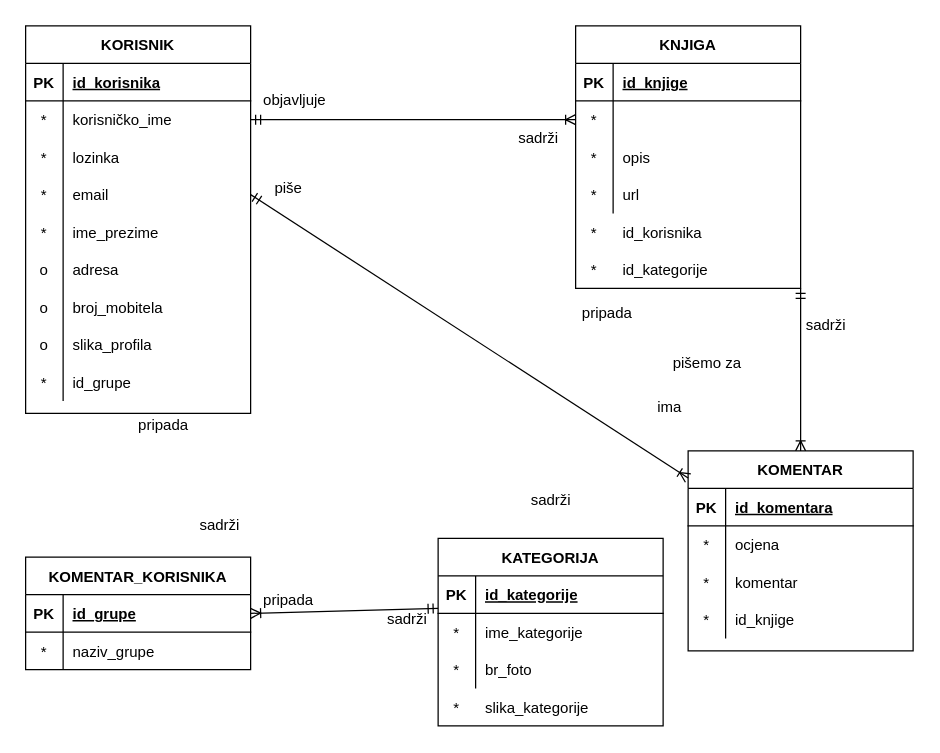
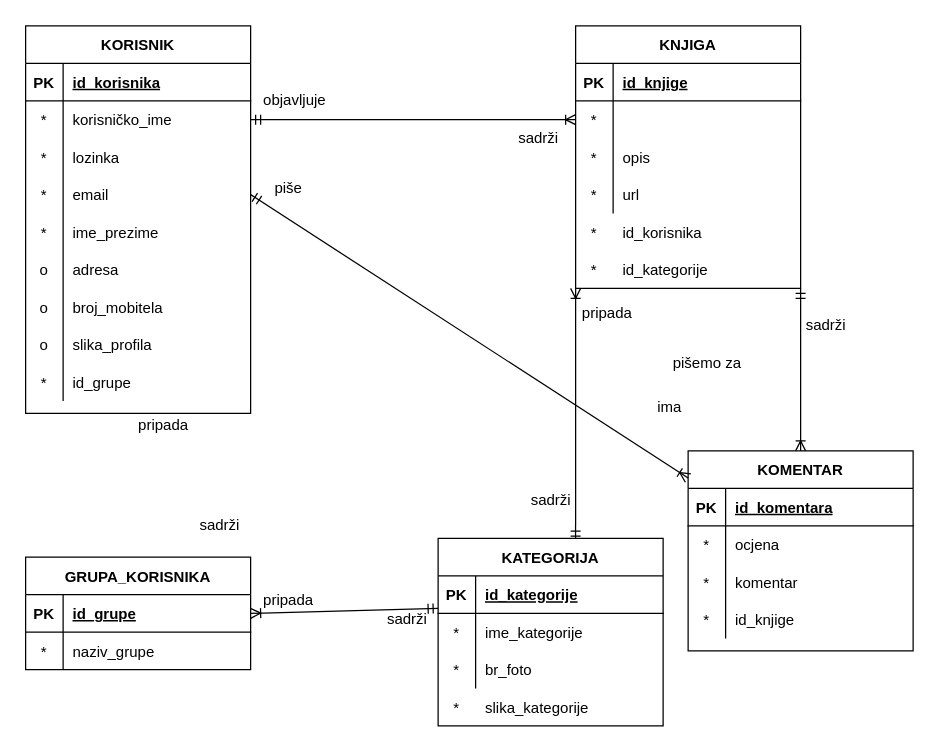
edge "KNJIGA" -- "KATEGORIJA": added
node "KOMENTAR_KORISNIKA": label "KOMENTAR_KORISNIKA" -> "GRUPA_KORISNIKA"
